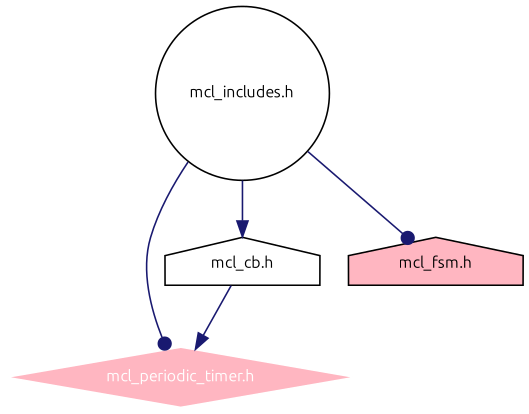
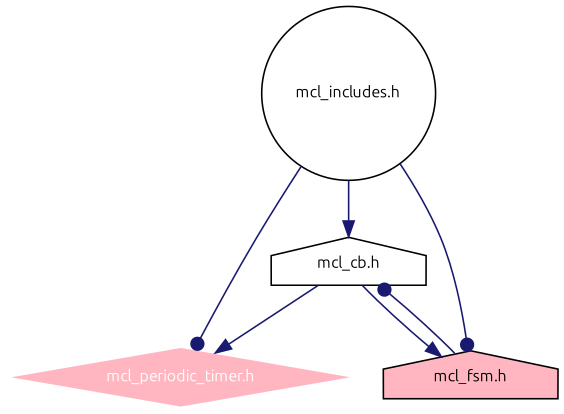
edge "mcl_cb.h" -> "mcl_fsm.h": added
edge "mcl_fsm.h" -> "mcl_cb.h": added
